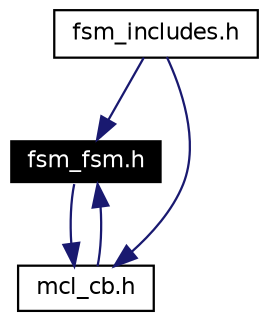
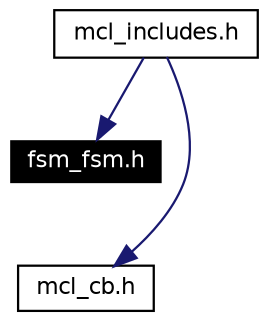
node "fsm_includes.h": label "fsm_includes.h" -> "mcl_includes.h"
edge "fsm_fsm.h" -> "mcl_cb.h": removed
edge "mcl_cb.h" -> "fsm_fsm.h": removed
